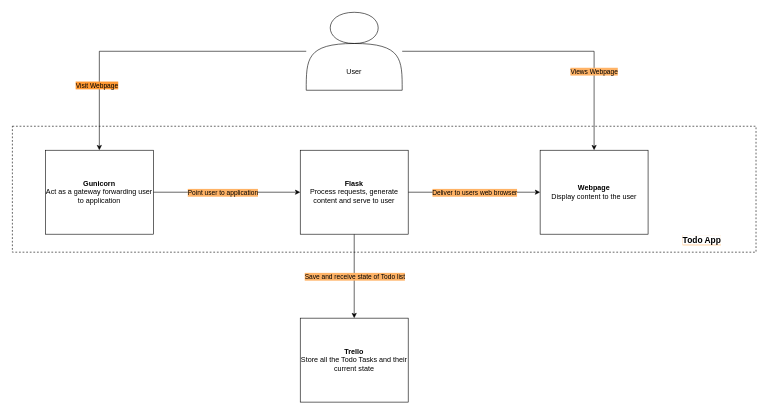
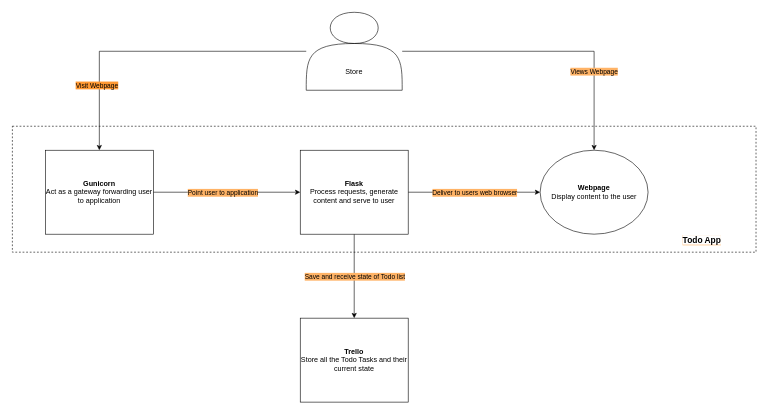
node "User": label "User" -> "Store"
node "Webpage Display content to the user": shape rectangle -> ellipse
